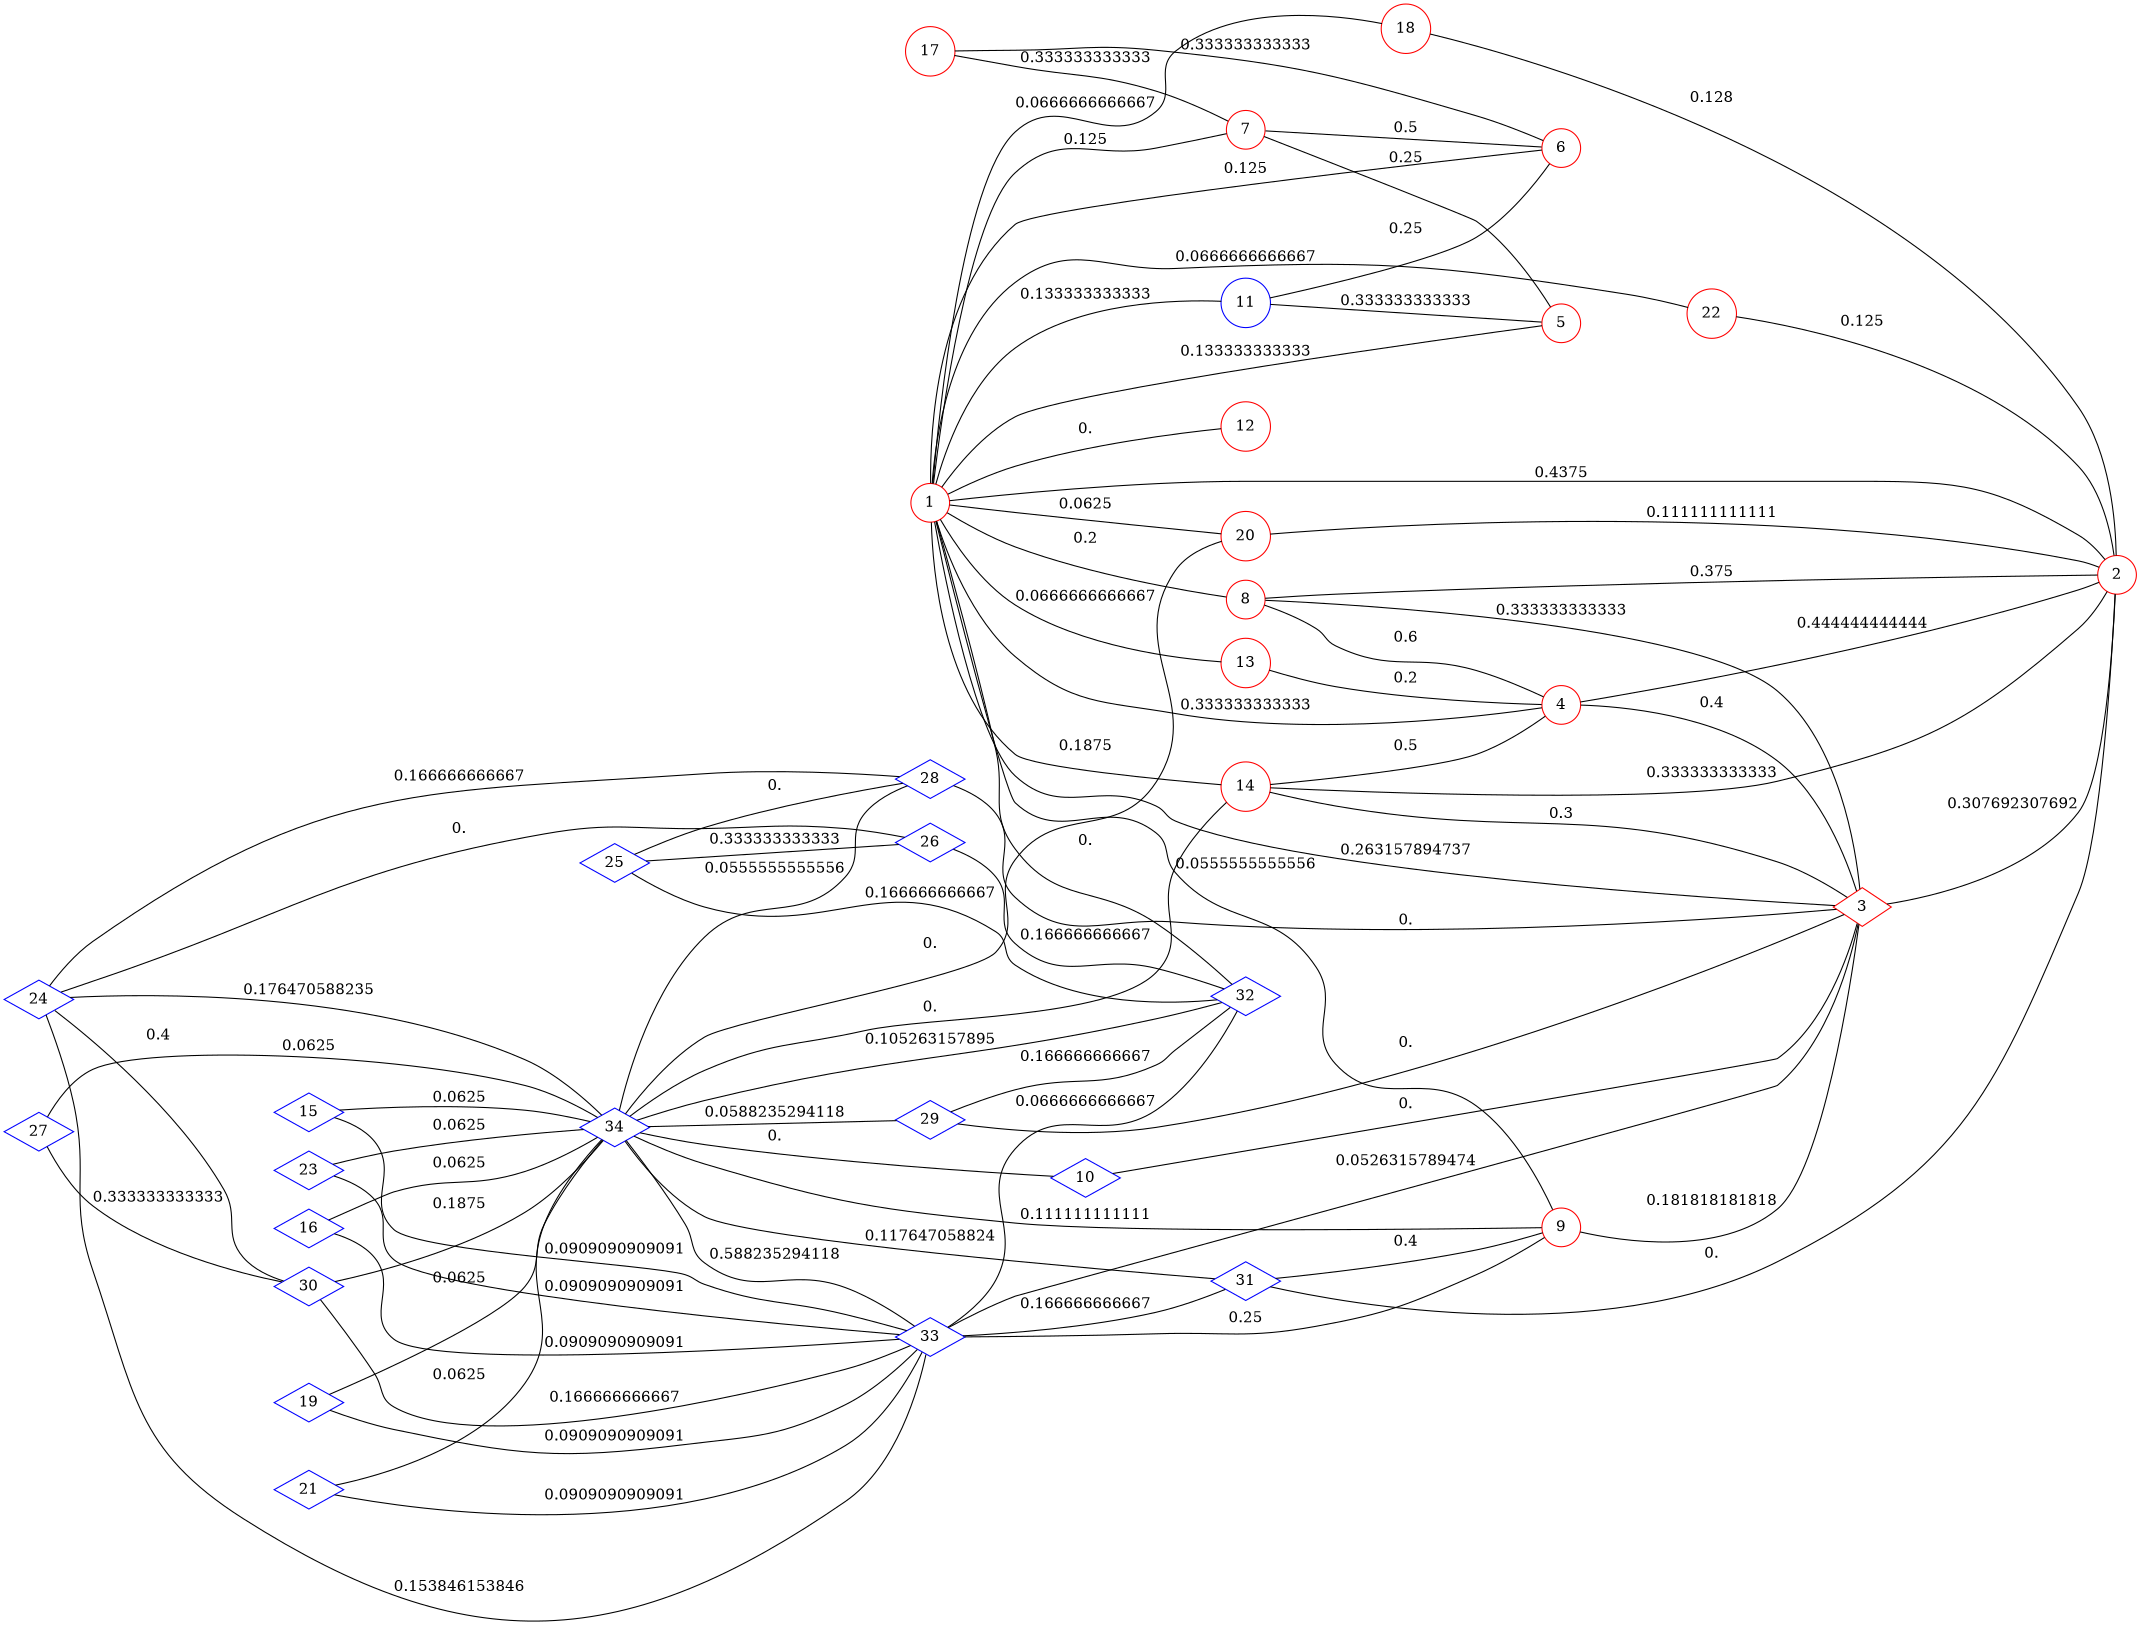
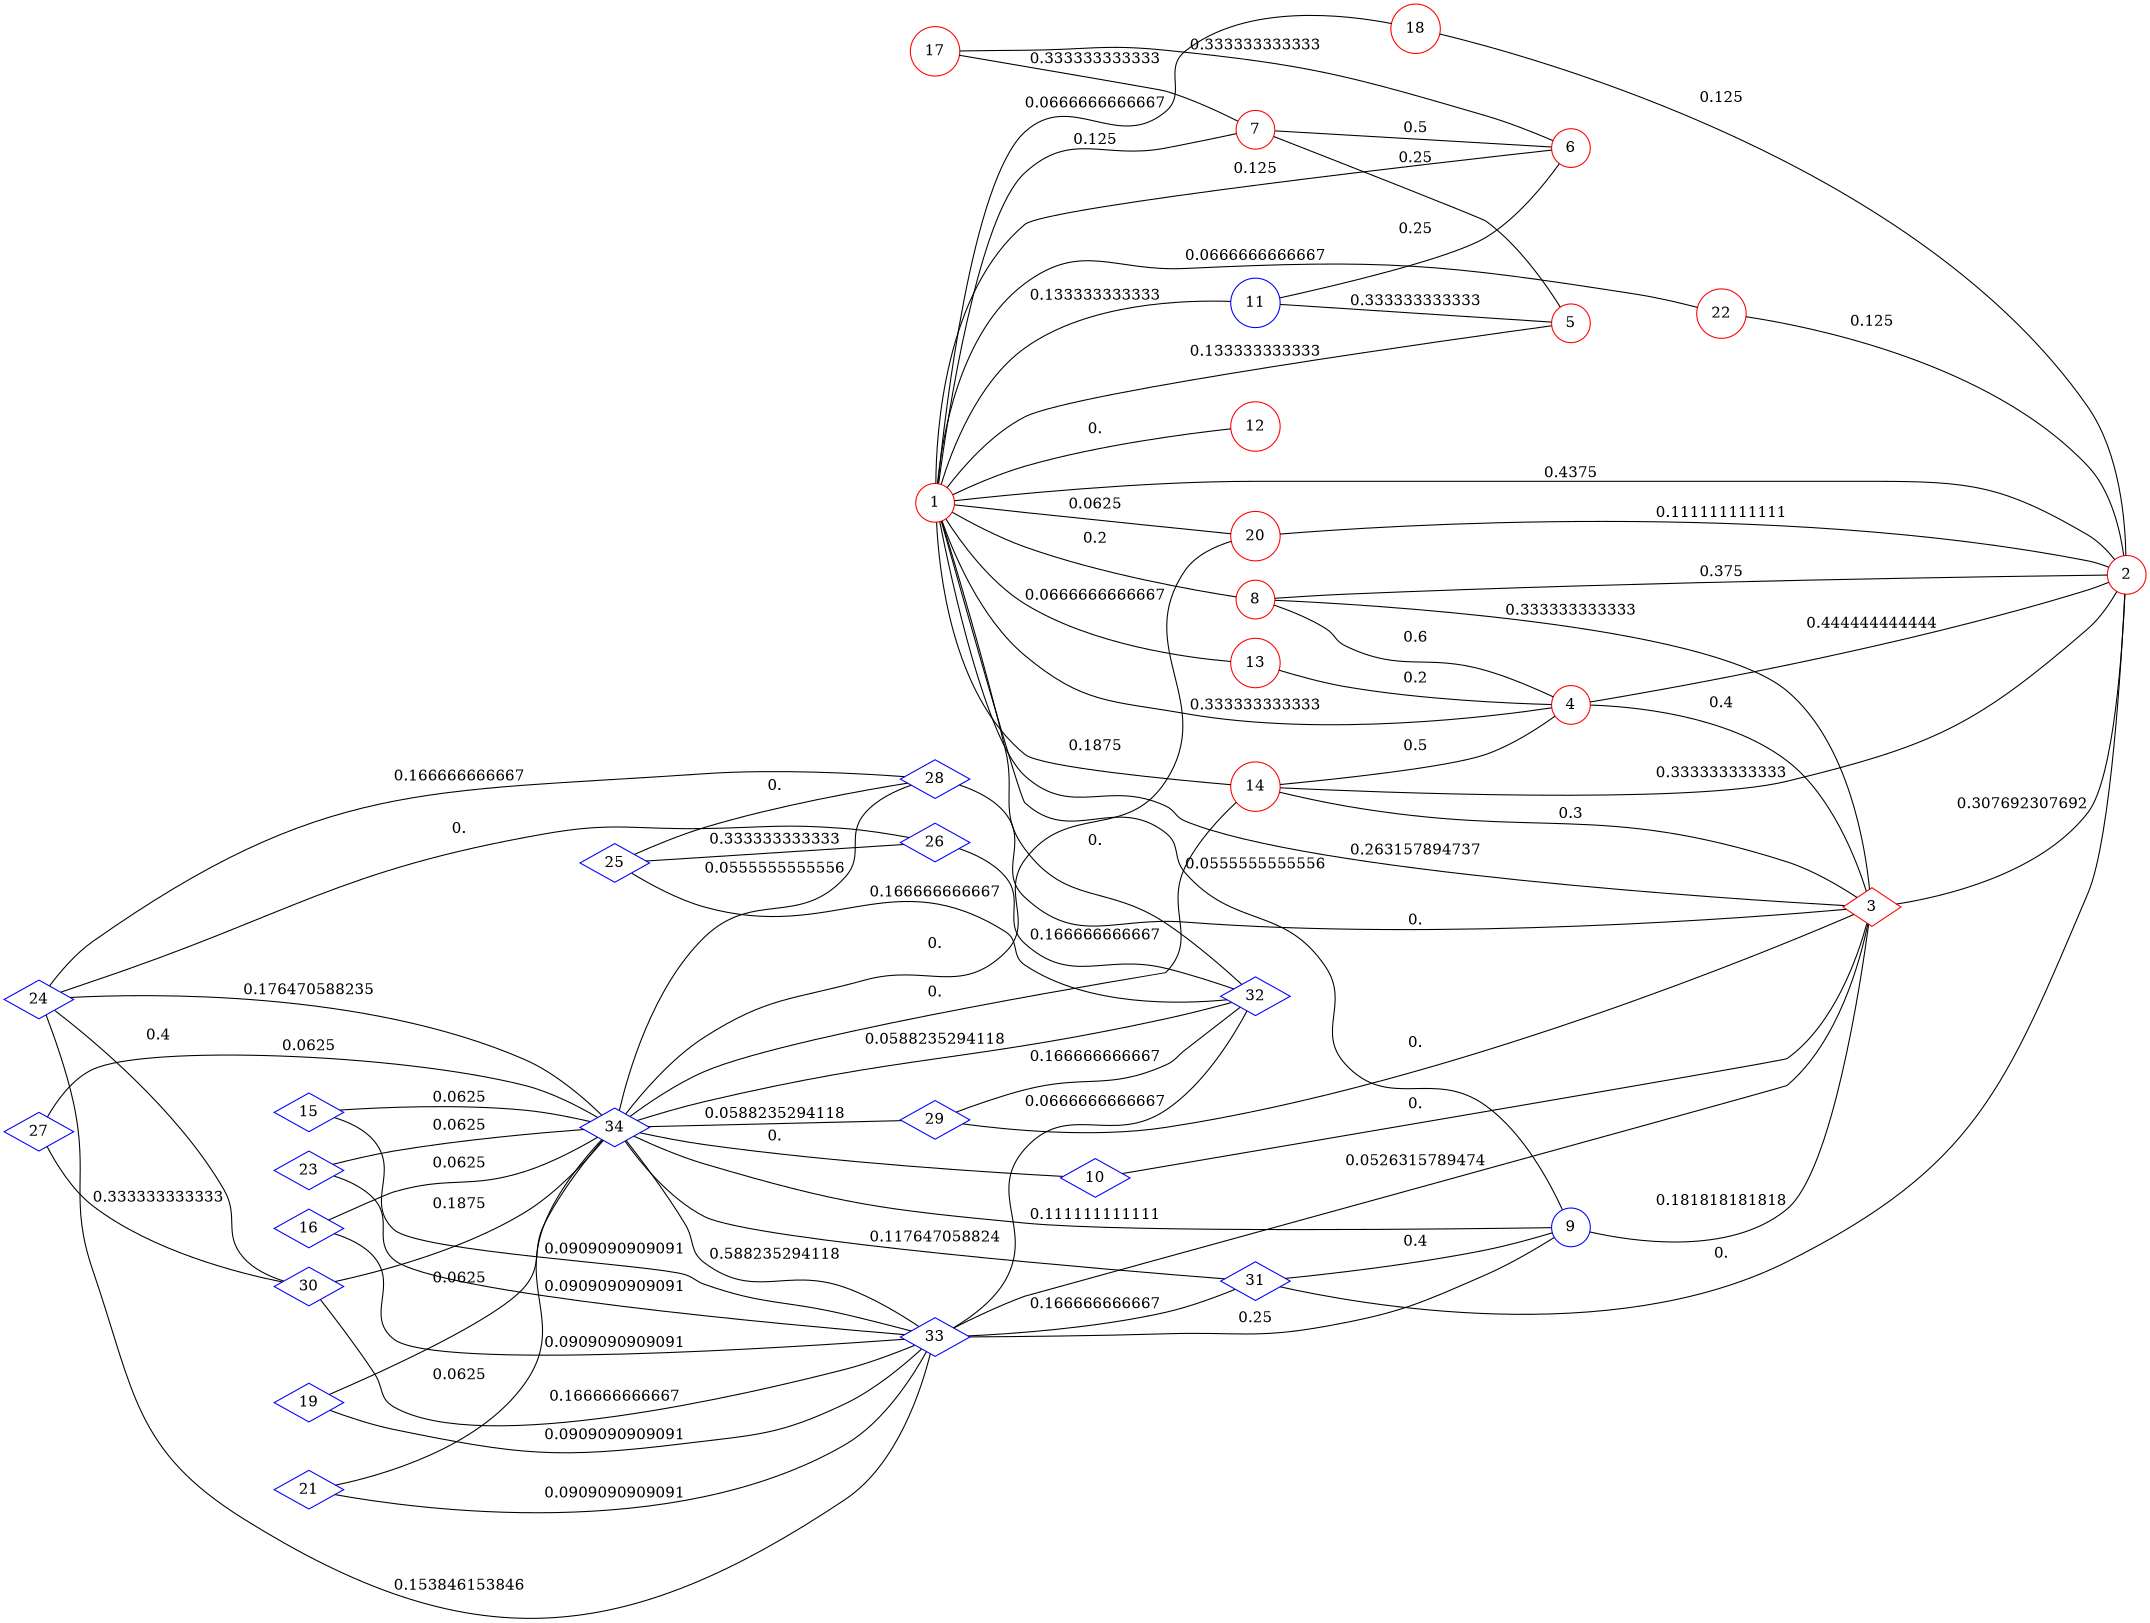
edge "18" -- "2": label "0.128" -> "0.125"
edge "32" -- "34": label "0.105263157895" -> "0.0588235294118"
node "9": color #ff0000 -> #0000ff
